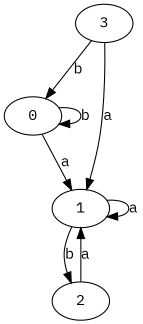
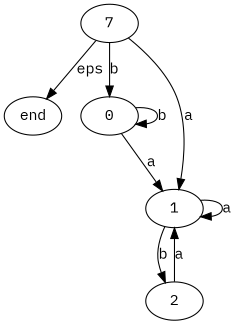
node "3": label "3" -> "7"
node "end": added
